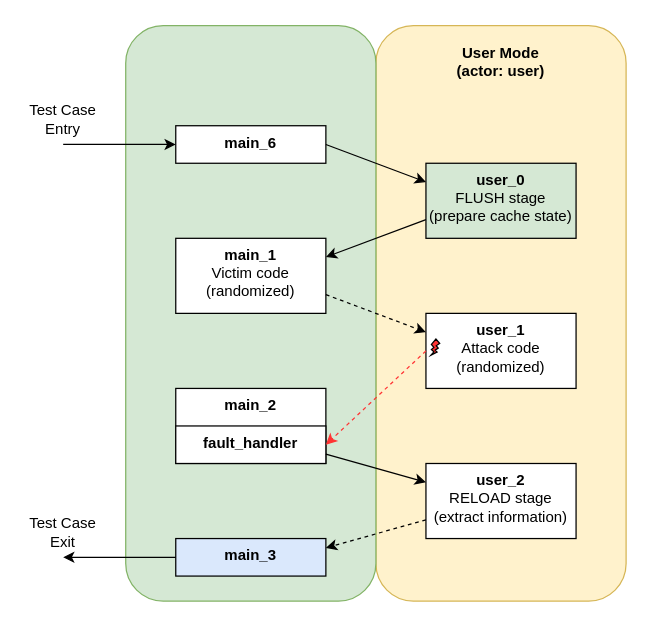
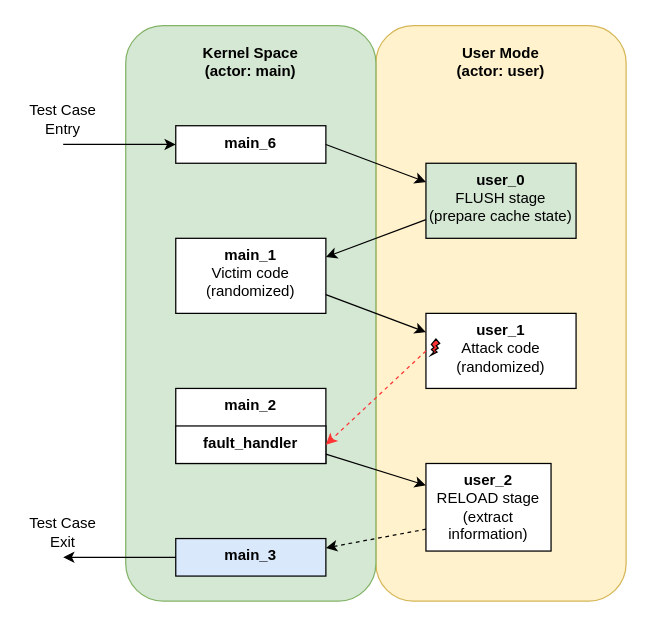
node "Kernel Space (actor: main)": added
edge "main_1 Victim code (randomized)" -> "user_1 Attack code (randomized)": style dashed -> solid
node "user_2 RELOAD stage (extract information)": size 150x75 -> 125x88
